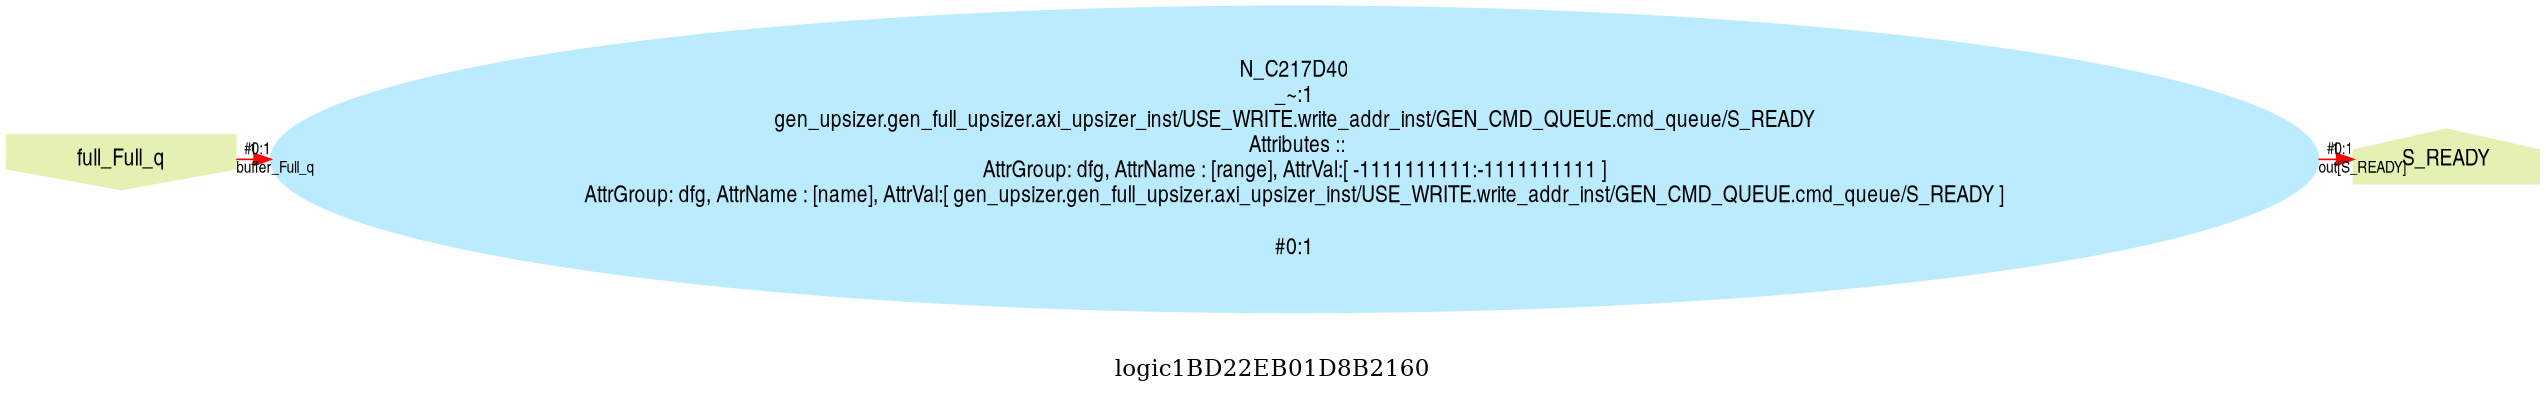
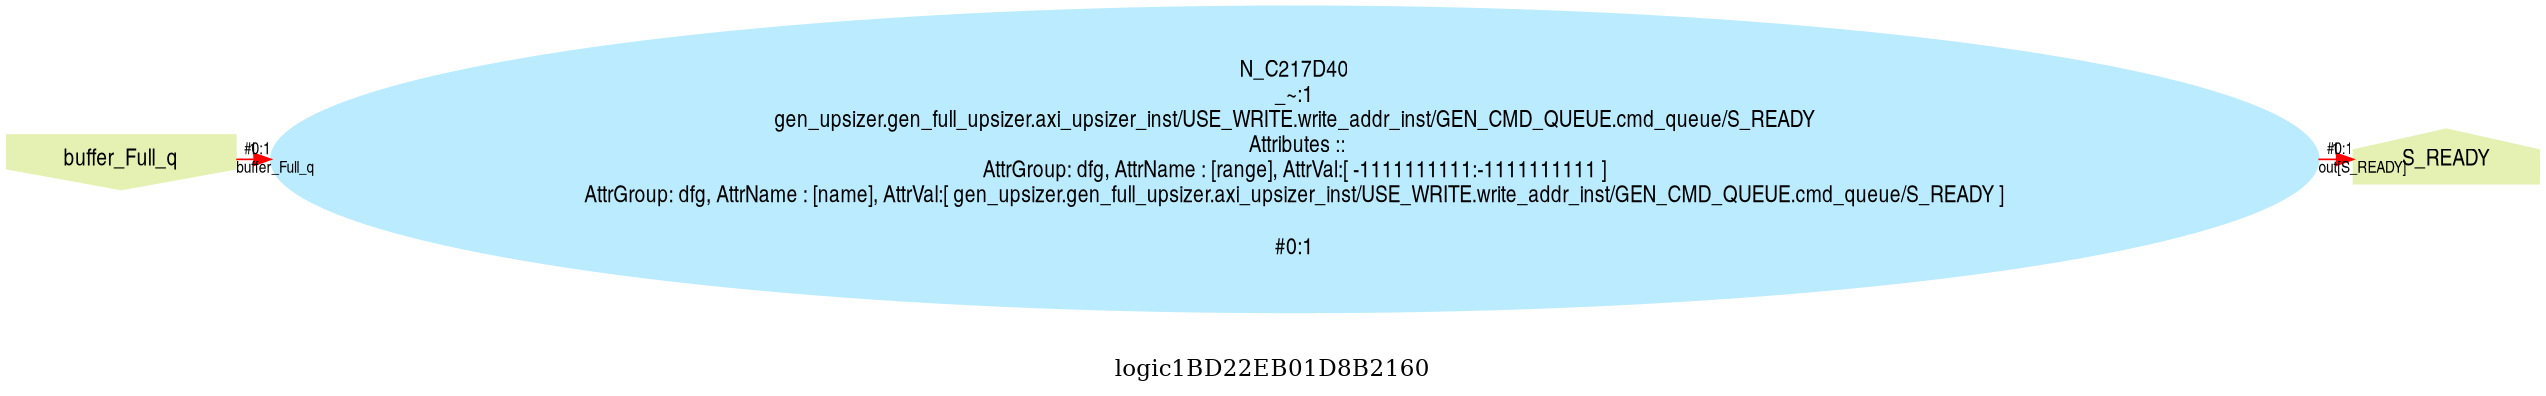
node "full_Full_q": label "full_Full_q" -> "buffer_Full_q"
